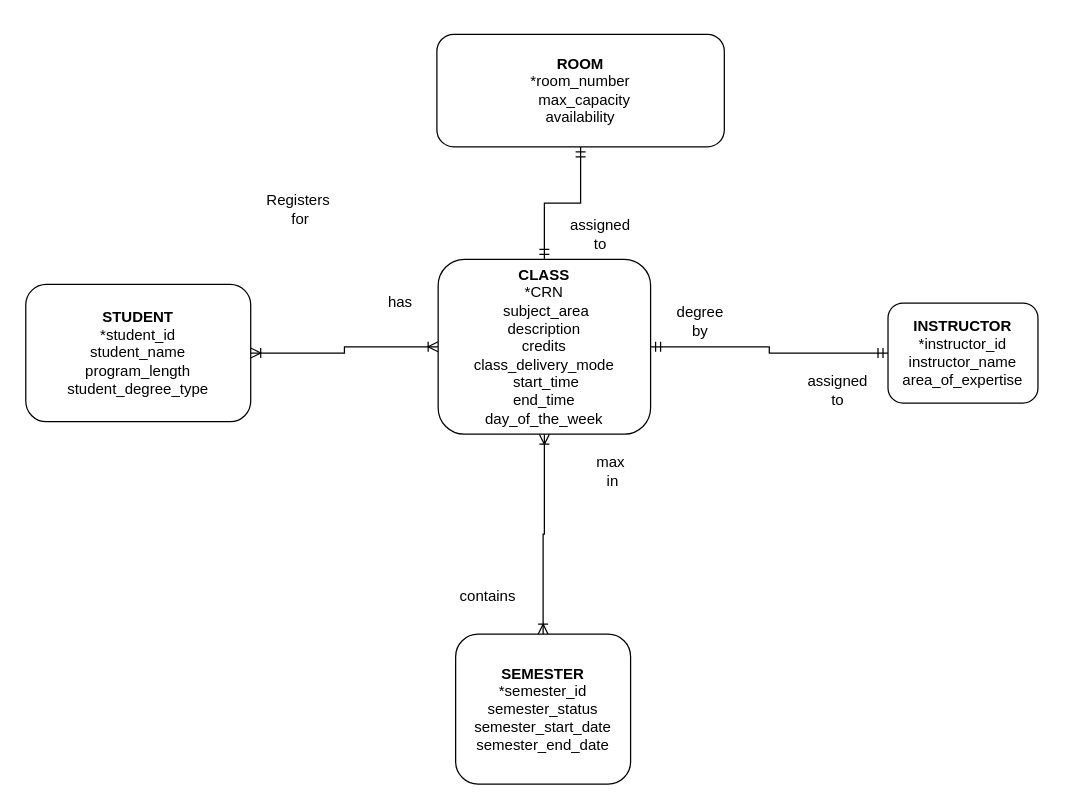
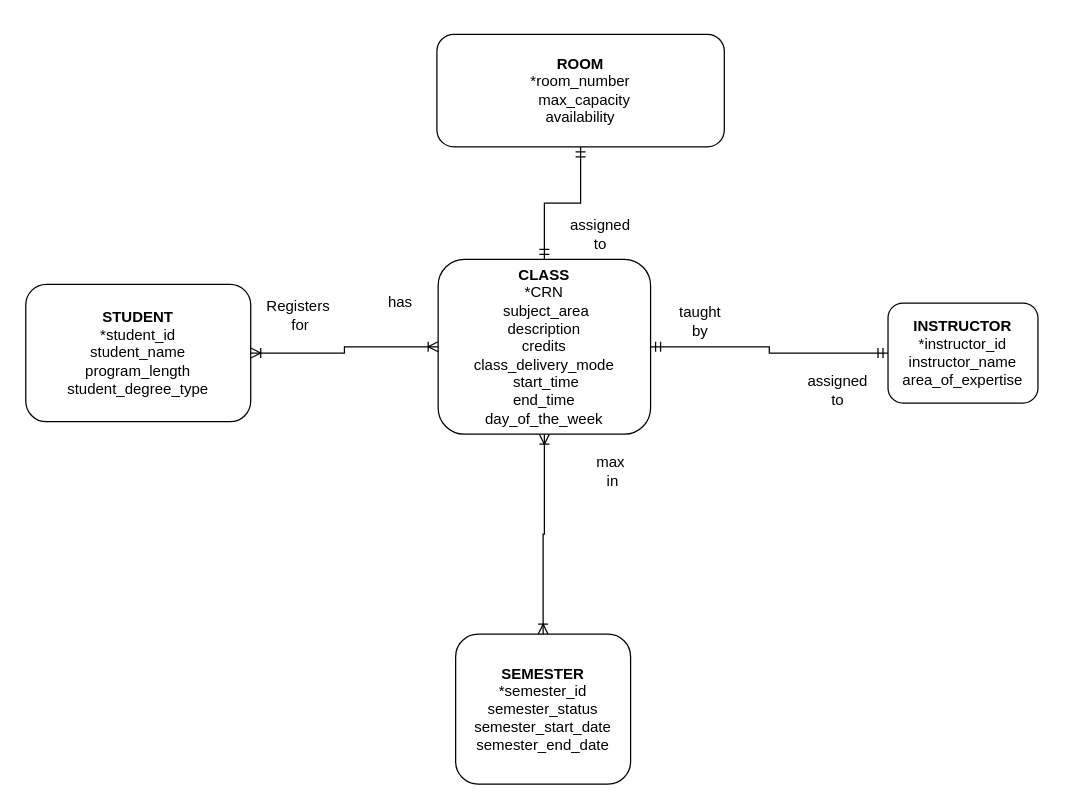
node "Registers for": moved (301, 209) -> (301, 316)
node "degree by": label "degree by" -> "taught by"
node "contains": removed
